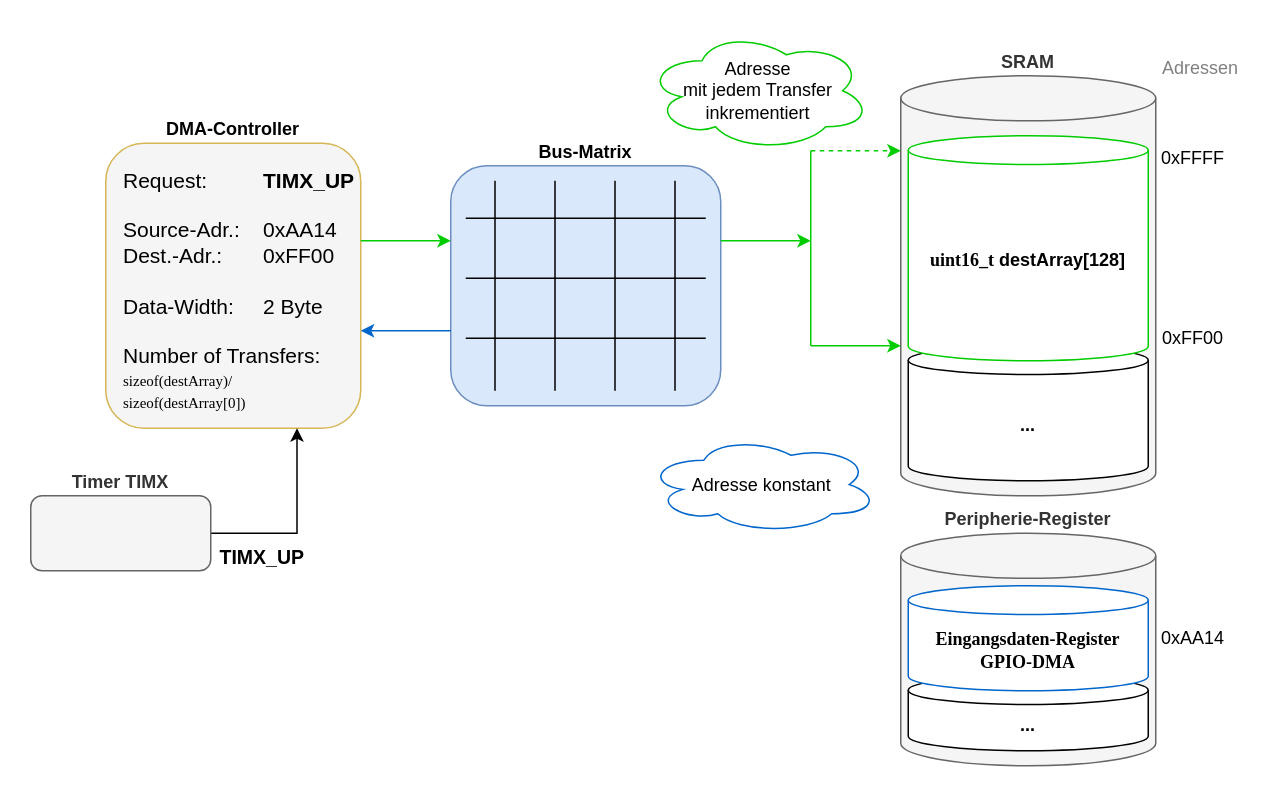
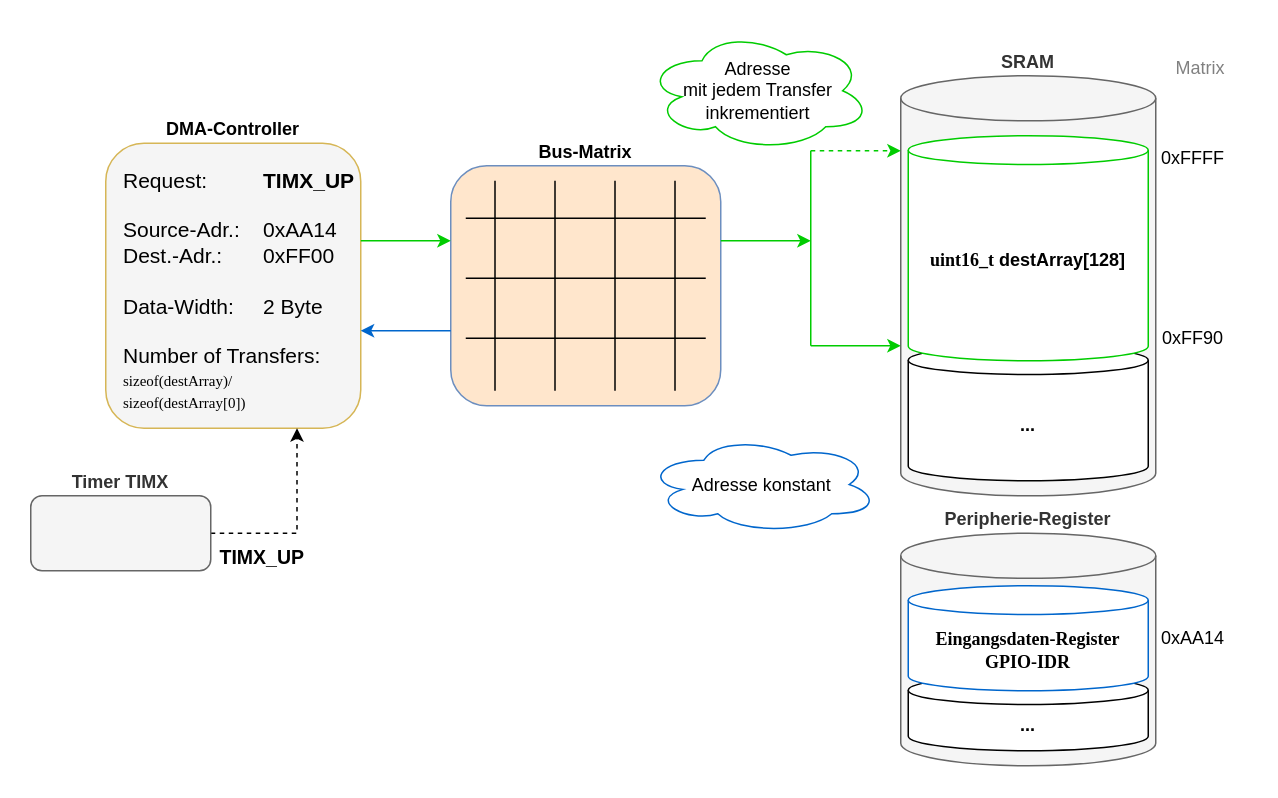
node "Adressen": label "Adressen" -> "Matrix"
node "Bus-Matrix": fillcolor #dae8fc -> #ffe6cc
node "0xFF00": label "0xFF00" -> "0xFF90"
edge "Timer TIMX" -> "DMA-Controller": style solid -> dashed
node "Eingangsdaten-Register GPIO-DMA": label "Eingangsdaten-Register GPIO-DMA" -> "Eingangsdaten-Register GPIO-IDR"
